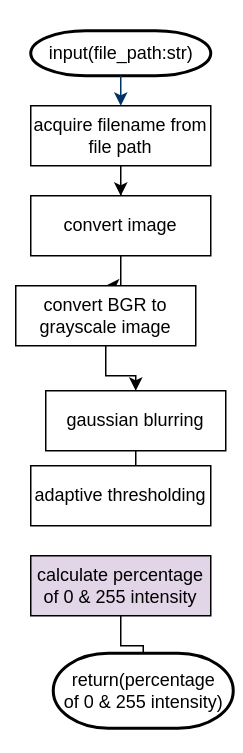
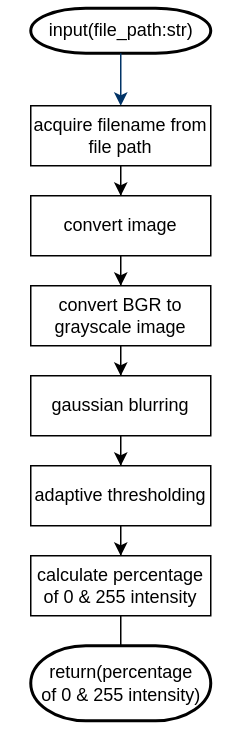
node "input(file_path:str)": moved (121, 53) -> (121, 31)
node "convert BGR to grayscale image": moved (106, 316) -> (121, 316)
node "gaussian blurring": moved (136, 421) -> (121, 406)
edge "adaptive thresholding" -> "calculate percentage of 0 & 255 intensity": added
node "calculate percentage of 0 & 255 intensity": fillcolor #e1d5e7 -> #ffffff
node "return(percentage of 0 & 255 intensity)": moved (143, 691) -> (121, 683)
